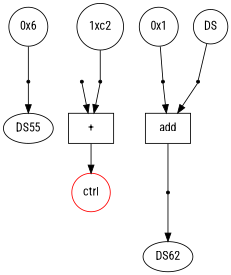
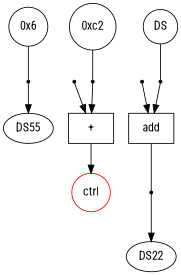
node "1xc2": label "1xc2" -> "0xc2"
node "0x1": removed
node "DS62": label "DS62" -> "DS22"
